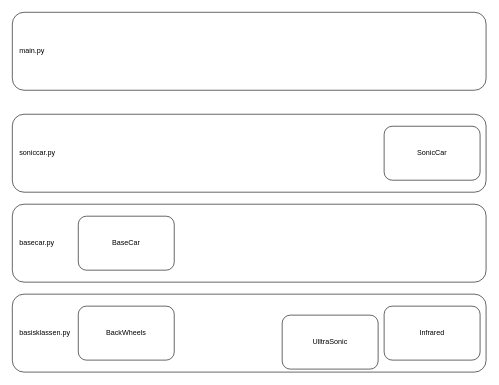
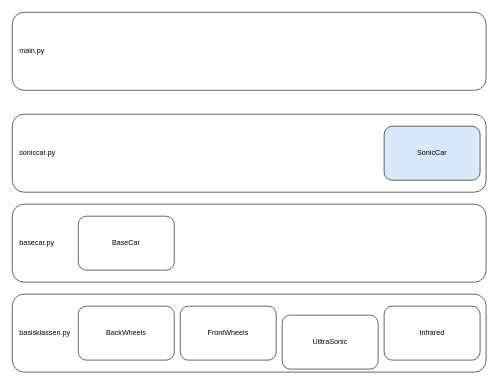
node "SonicCar": fillcolor #ffffff -> #dae8fc
node "FrontWheels": added
